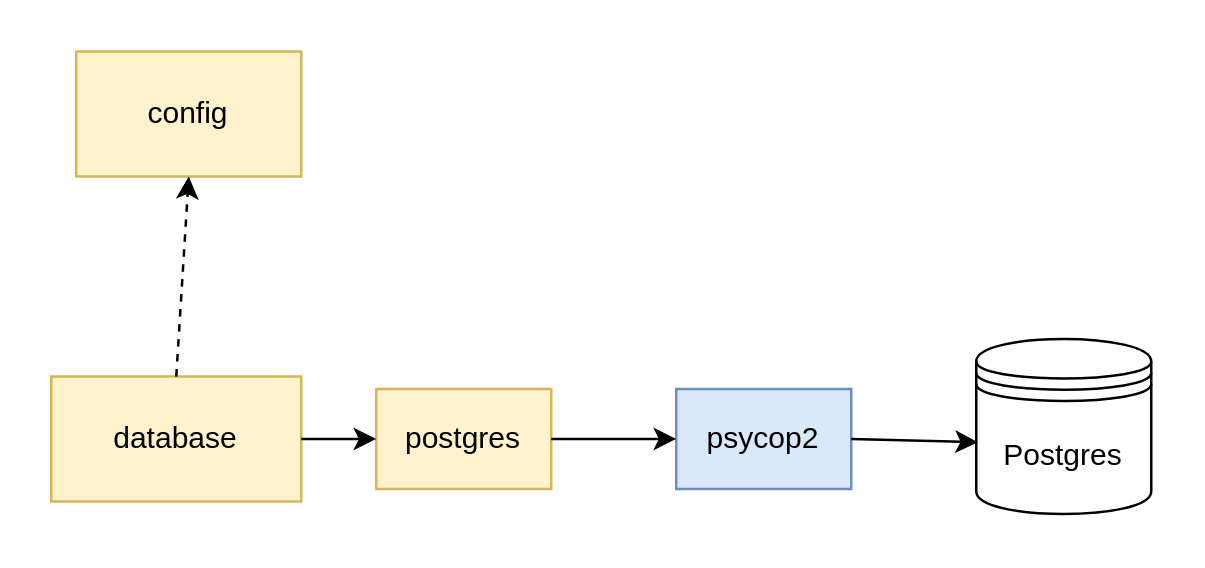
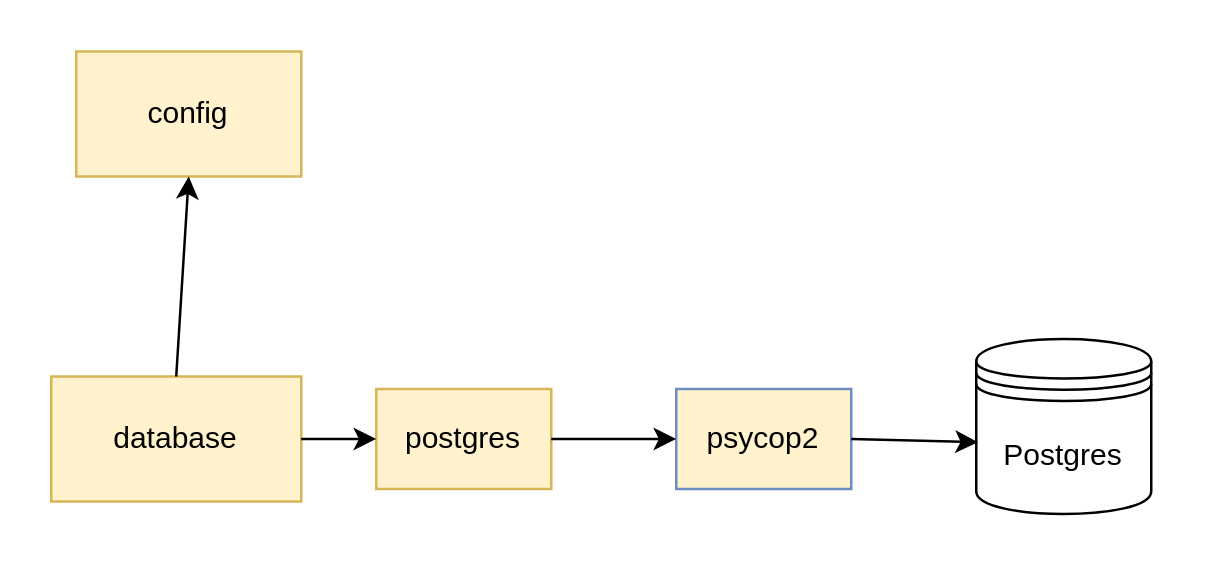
edge "database" -> "config": style dashed -> solid
node "psycop2": fillcolor #dae8fc -> #fff2cc
